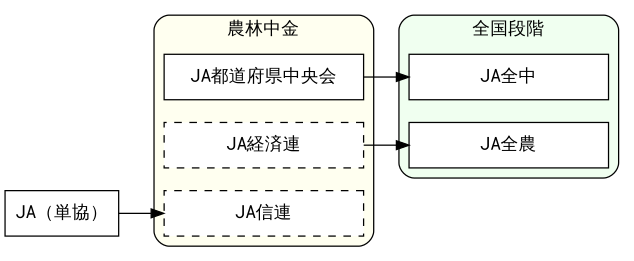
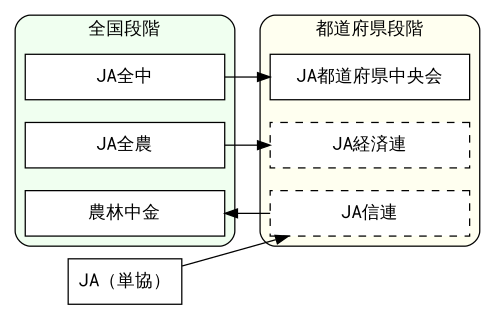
cluster "農林中金": label "農林中金" -> "都道府県段階"
edge "JA都道府県中央会" -> "JA全中": reversed
edge "JA経済連" -> "JA全農": reversed
node "農林中金": added
